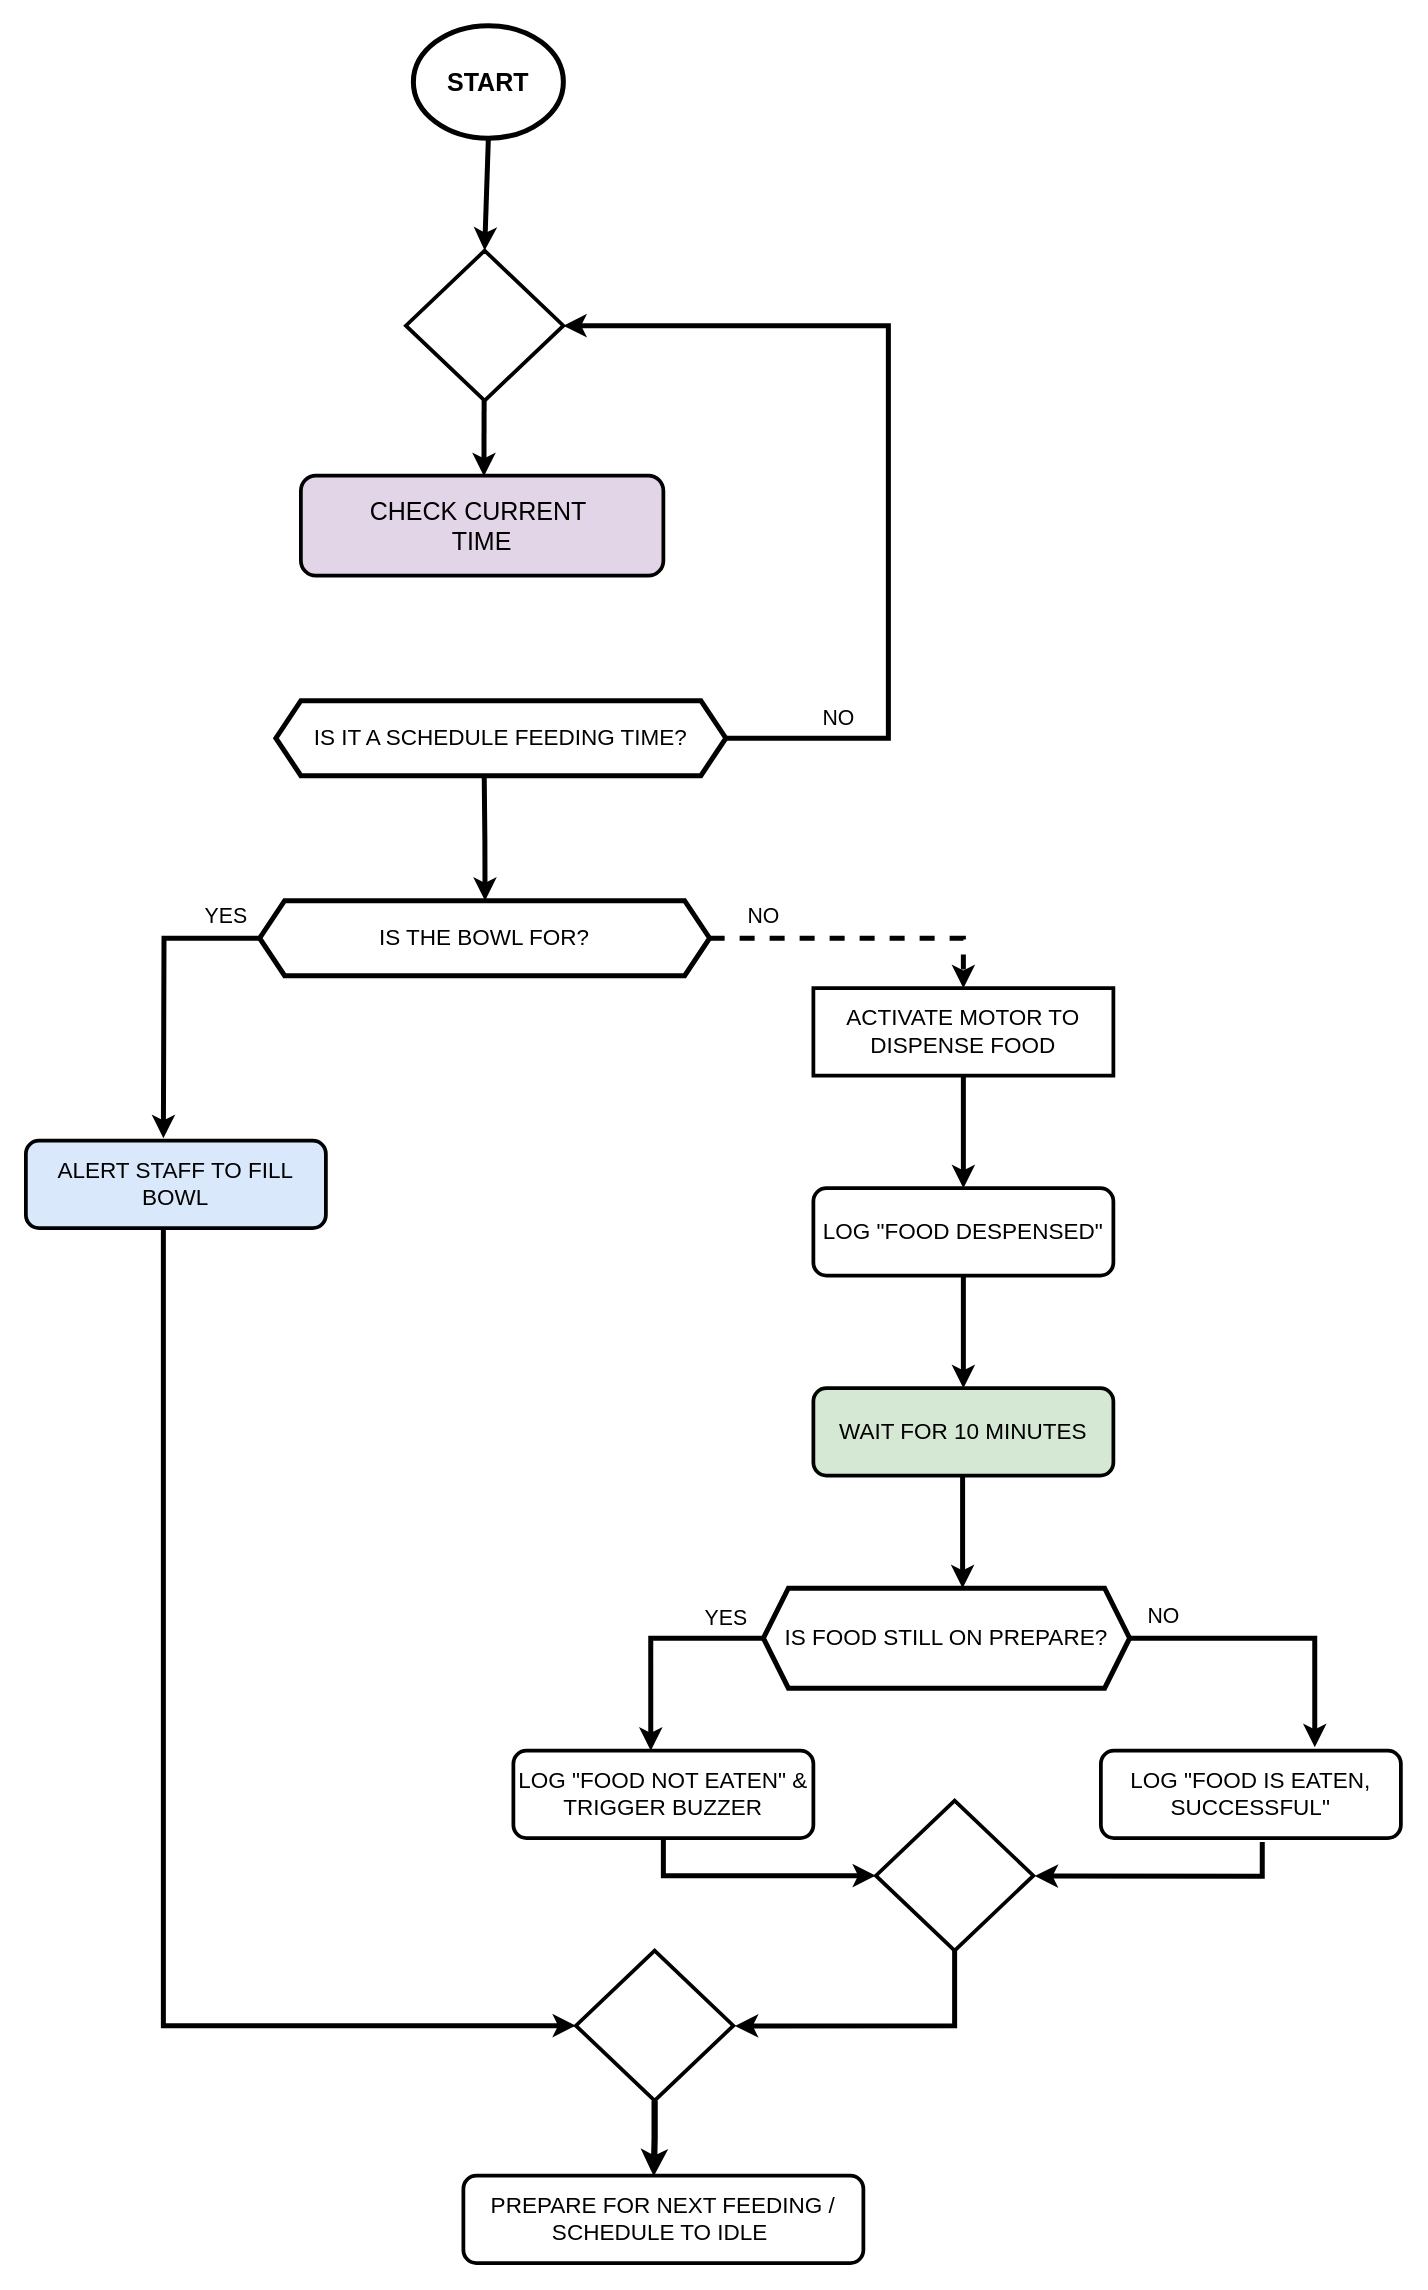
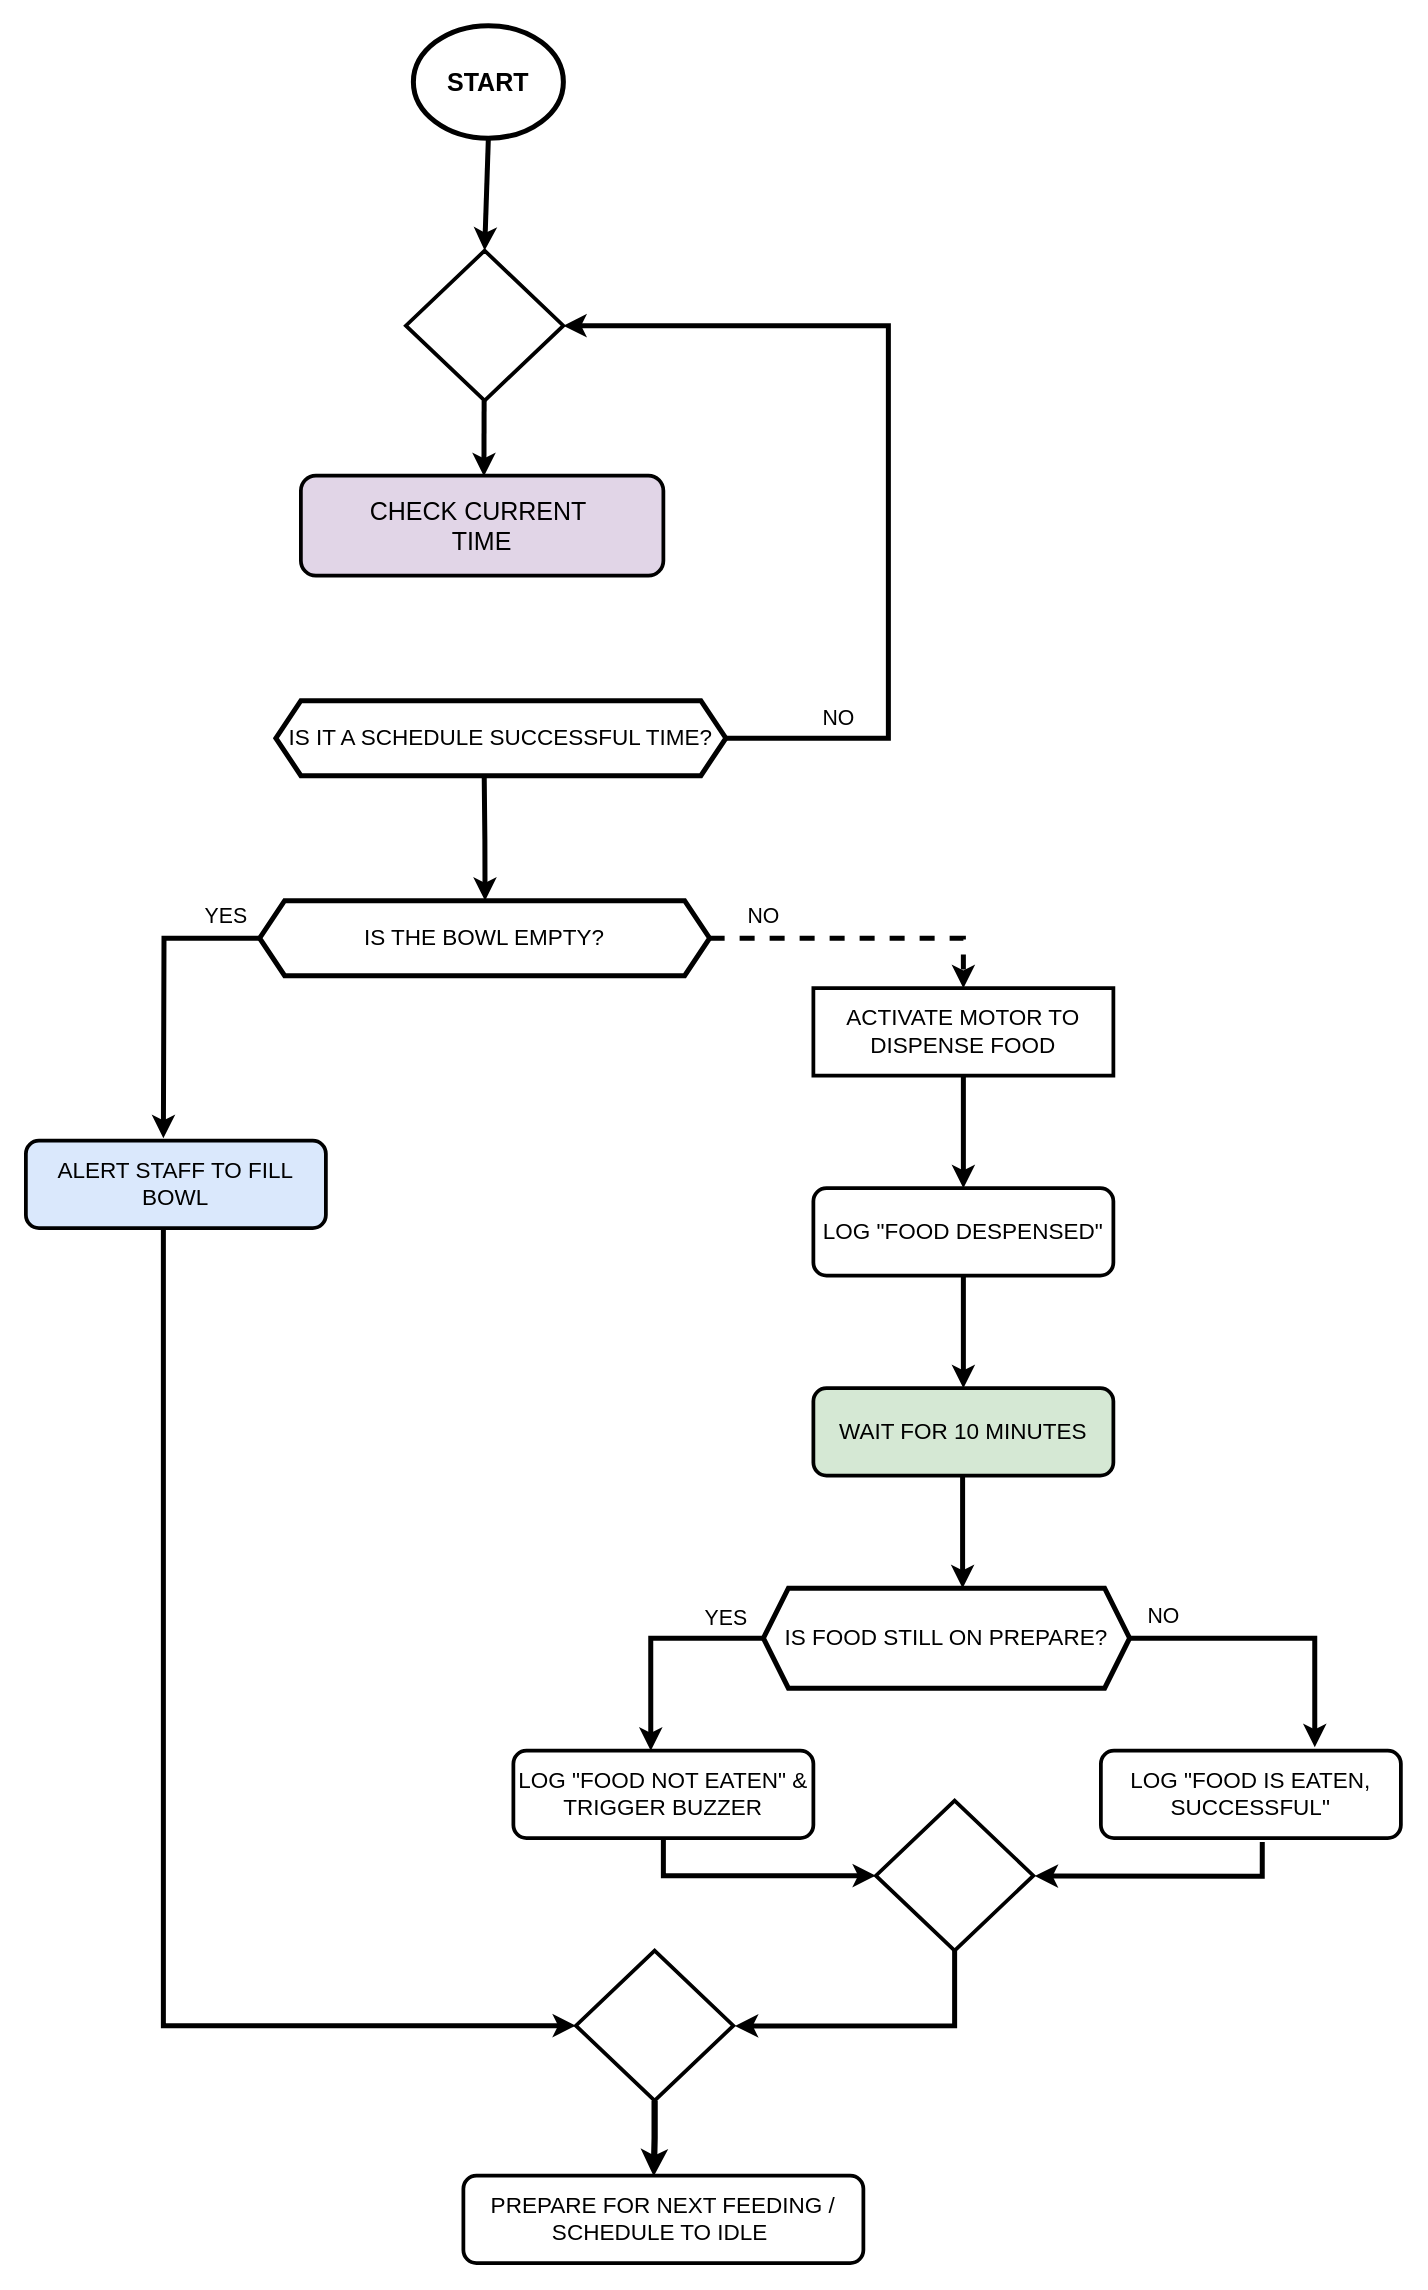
node "IS IT A SCHEDULE FEEDING TIME?": label "IS IT A SCHEDULE FEEDING TIME?" -> "IS IT A SCHEDULE SUCCESSFUL TIME?"
node "IS THE BOWL FOR?": label "IS THE BOWL FOR?" -> "IS THE BOWL EMPTY?"
